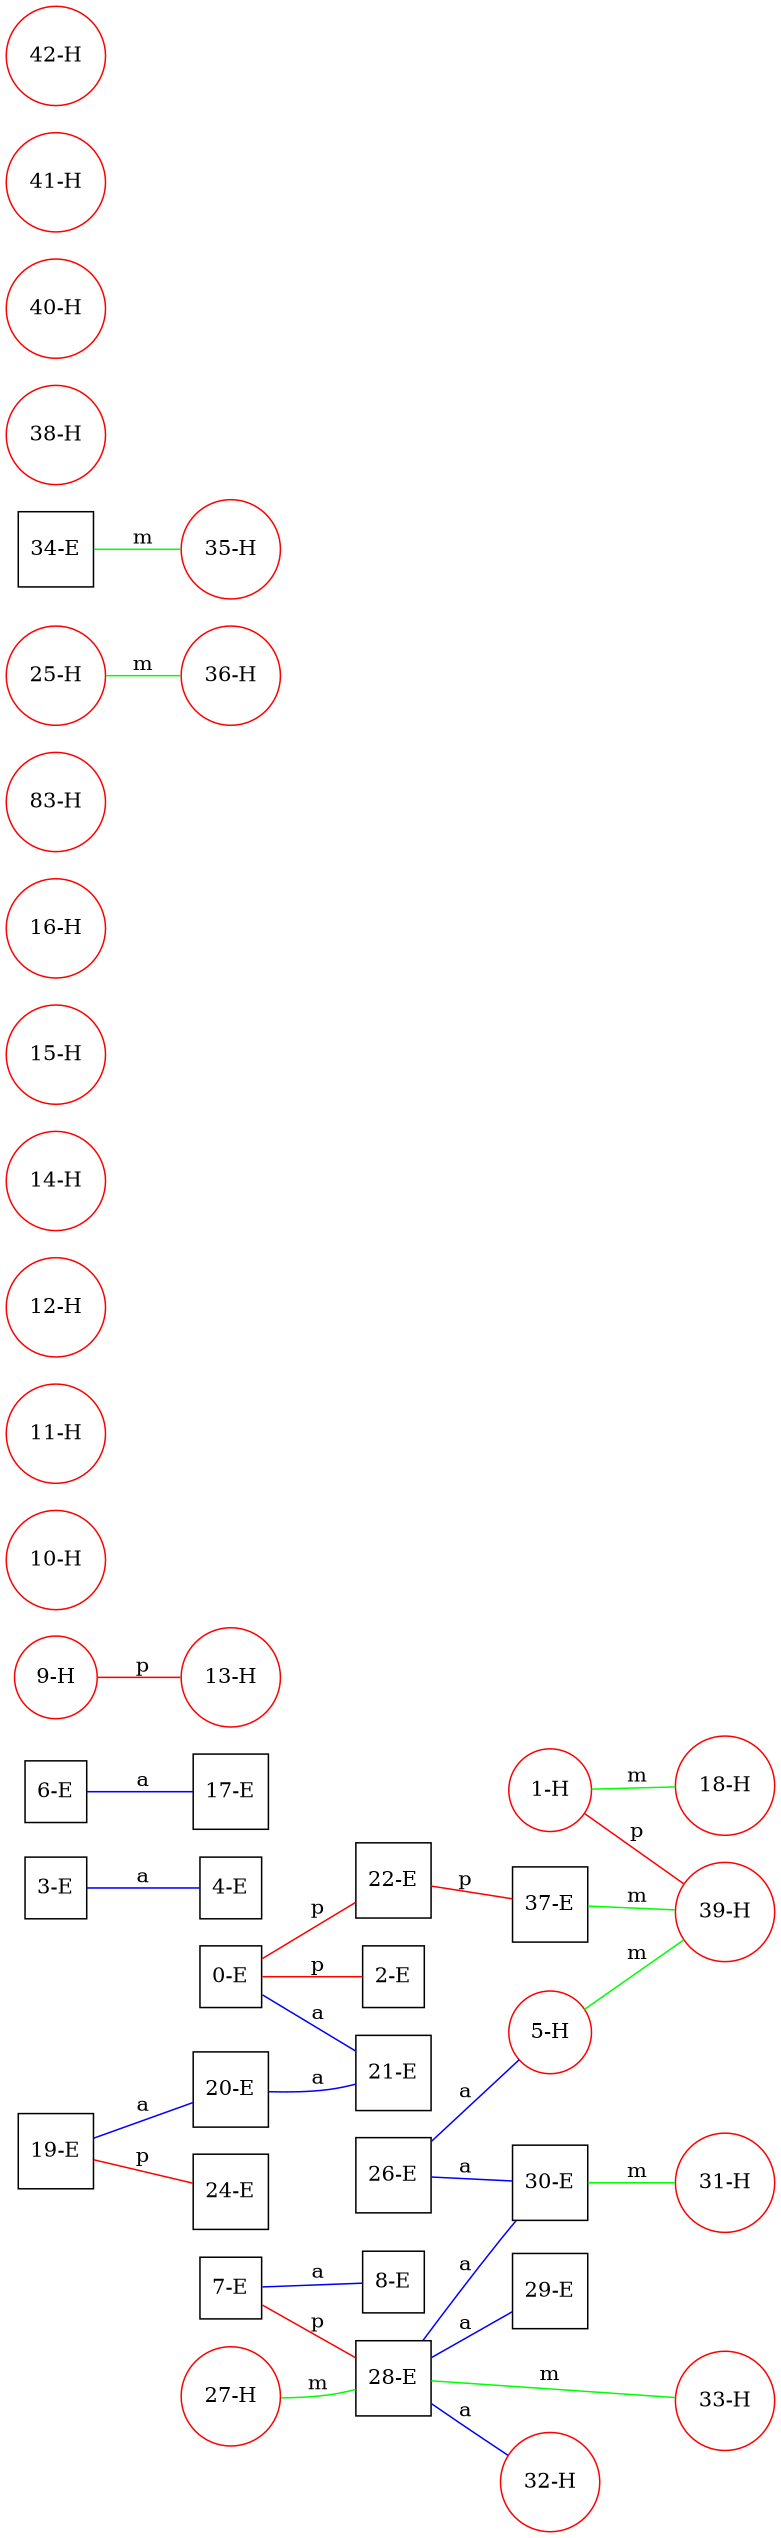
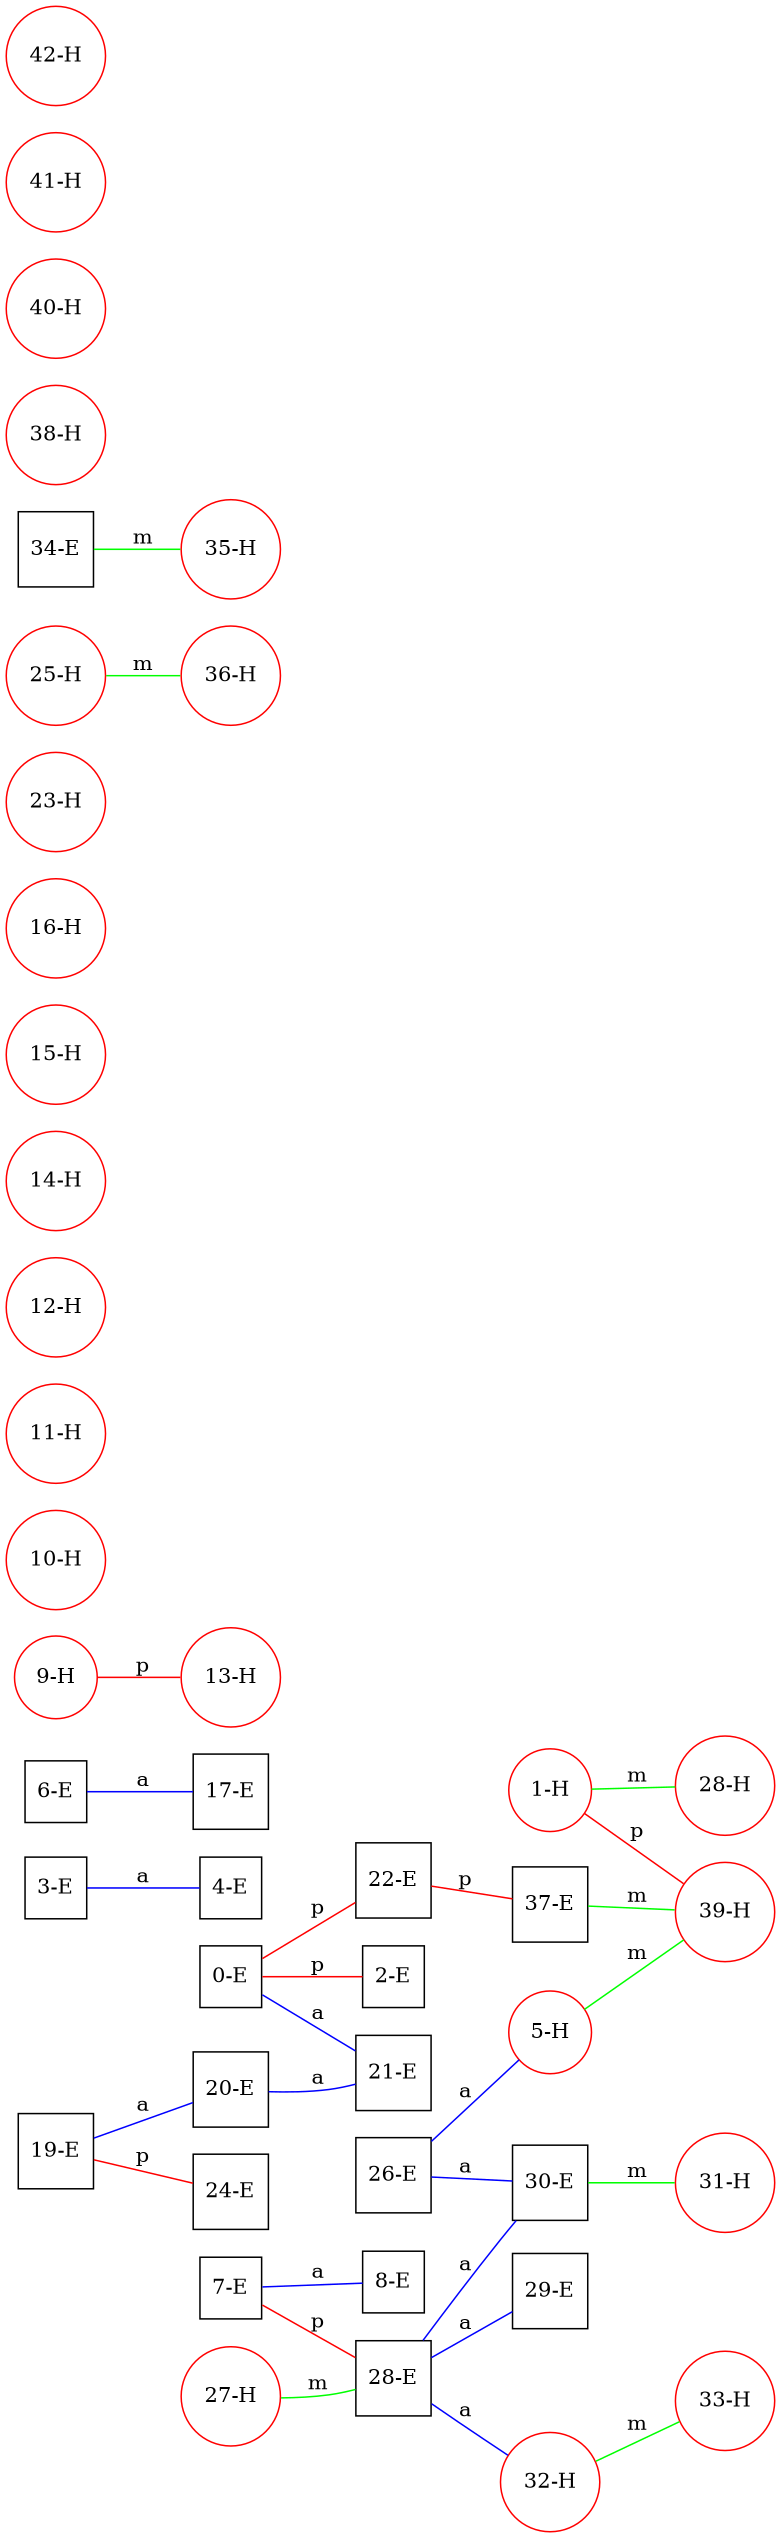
node "83-H": label "83-H" -> "23-H"
node "18-H": label "18-H" -> "28-H"
edge "28-E" -- "33-H": now "32-H" -- "33-H"
